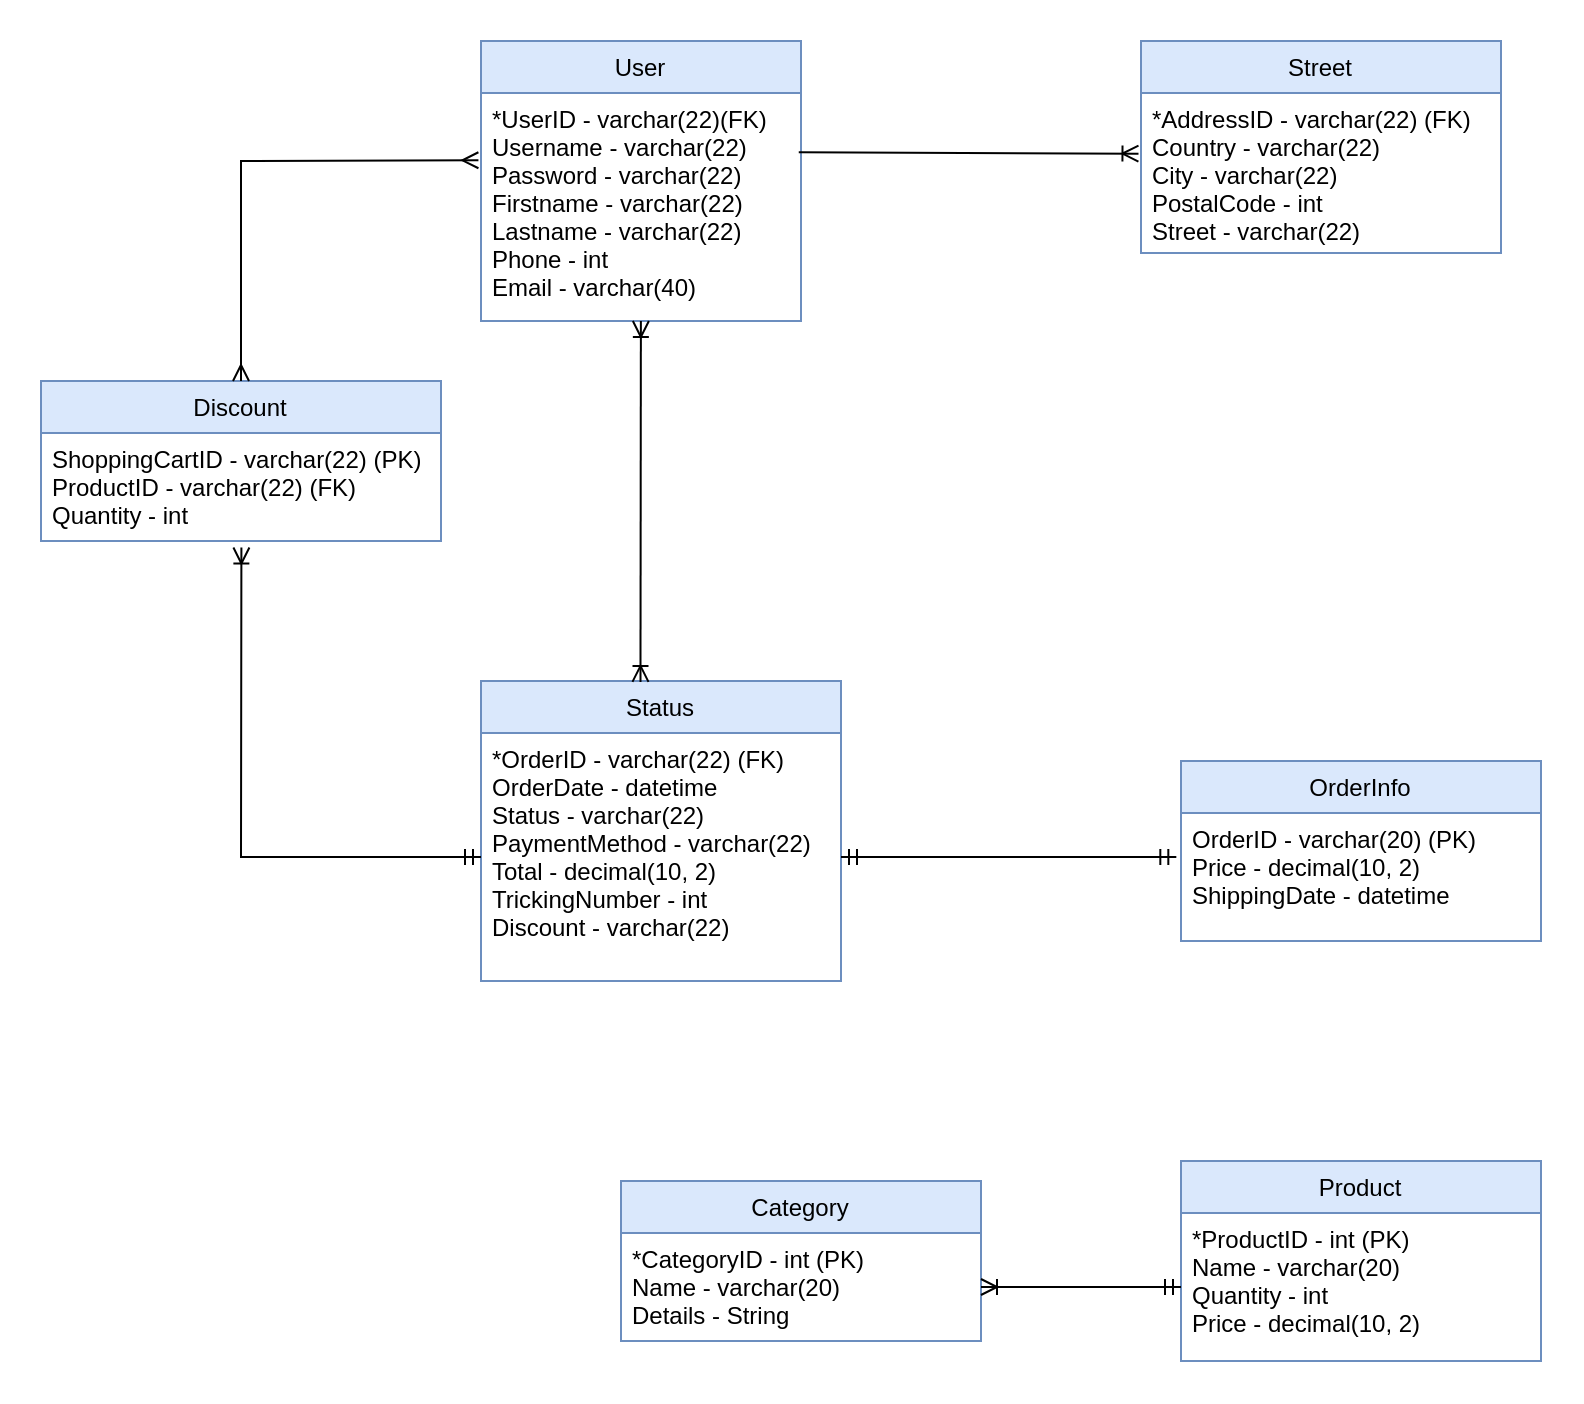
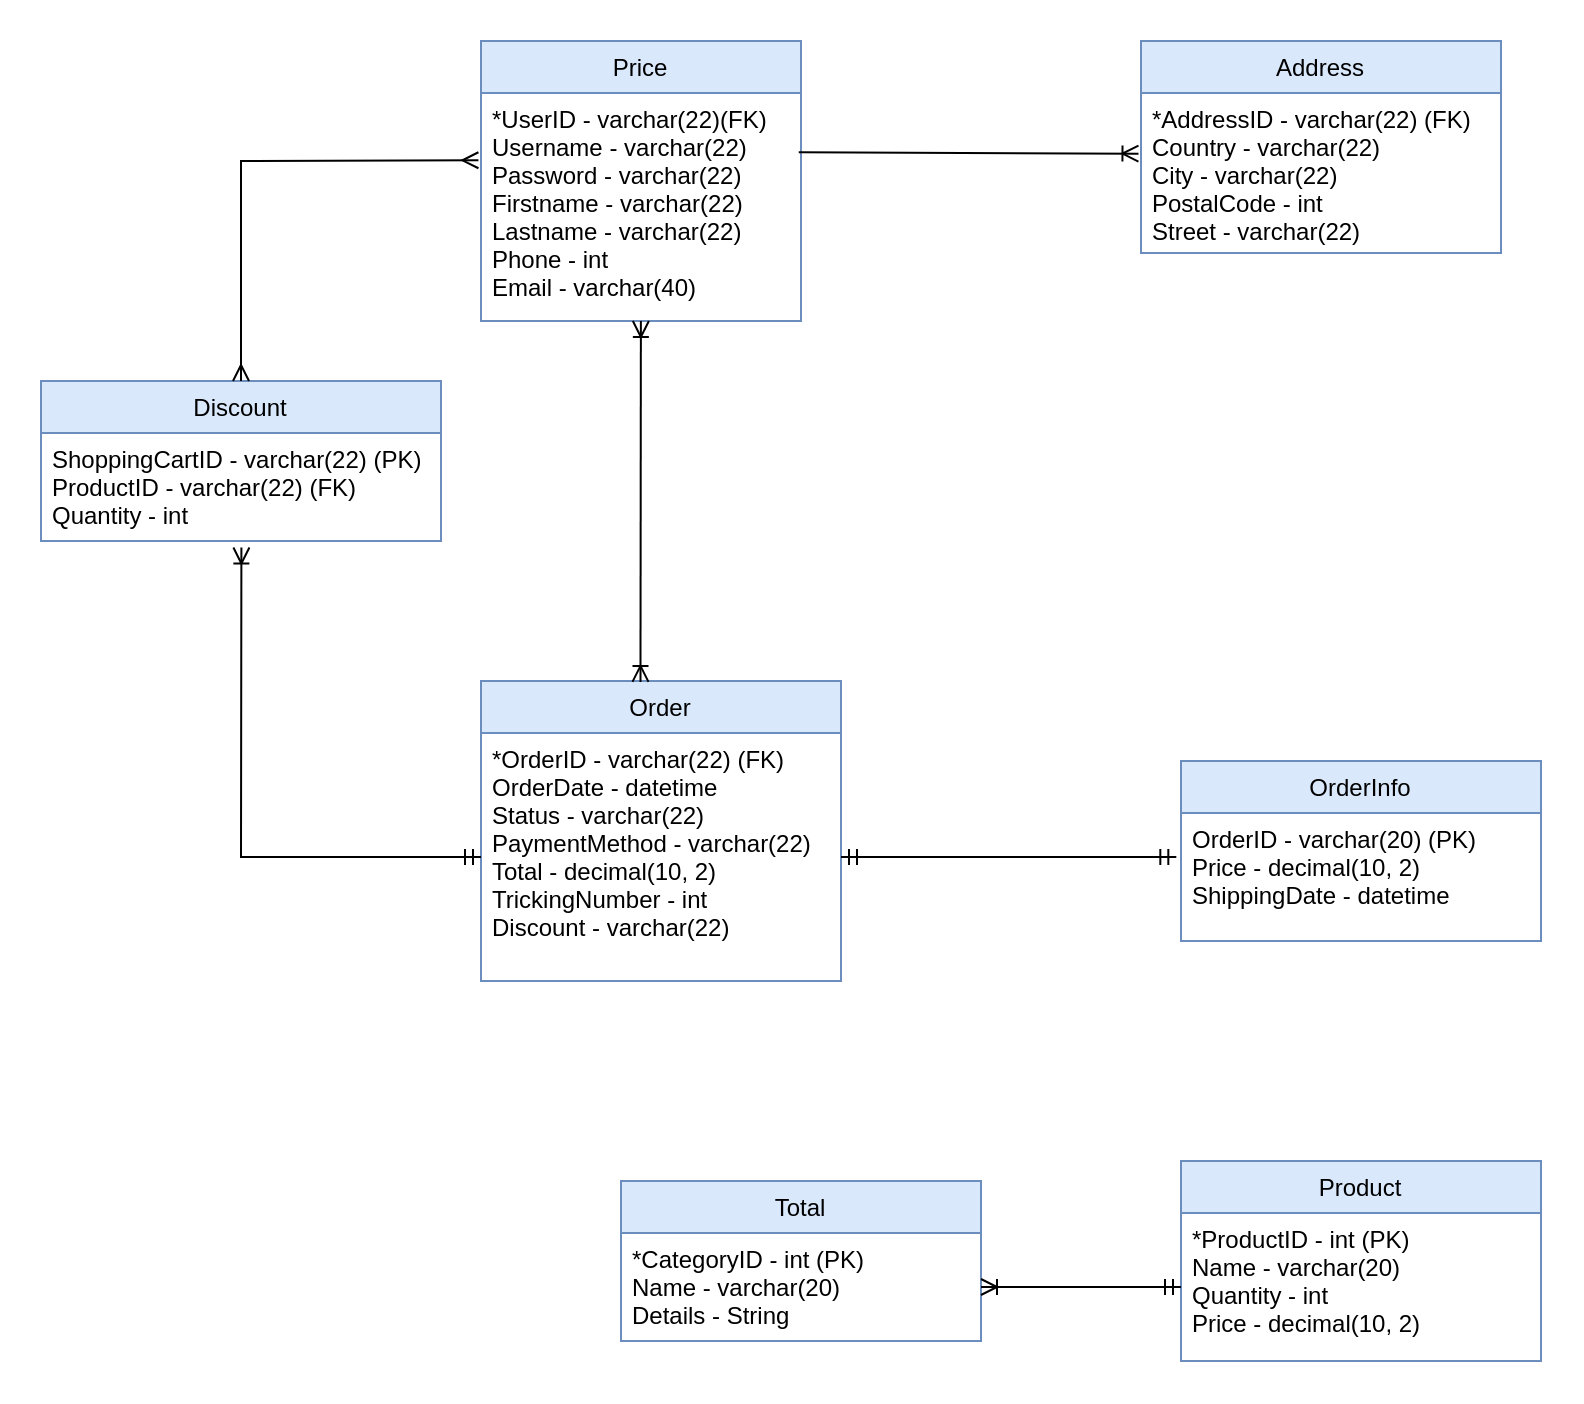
node "User": label "User" -> "Price"
node "Street": label "Street" -> "Address"
node "Status": label "Status" -> "Order"
node "Category": label "Category" -> "Total"
